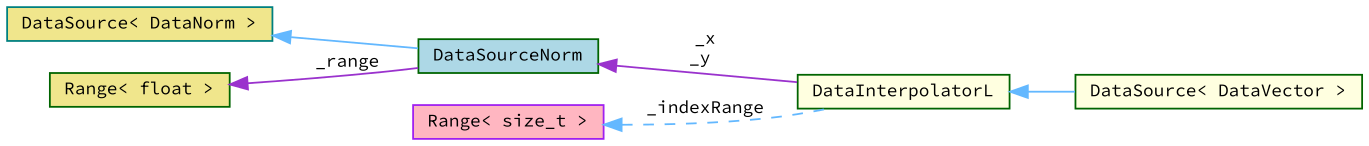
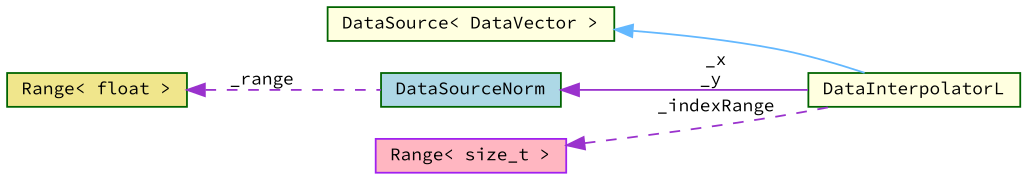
node "DataSource< DataNorm >": removed
edge "DataSourceNorm" -> "Range< float >": style solid -> dashed
edge "DataSource< DataVector >" -> "DataInterpolatorL": reversed
edge "DataInterpolatorL" -> "Range< size_t >": color steelblue1 -> darkorchid3
